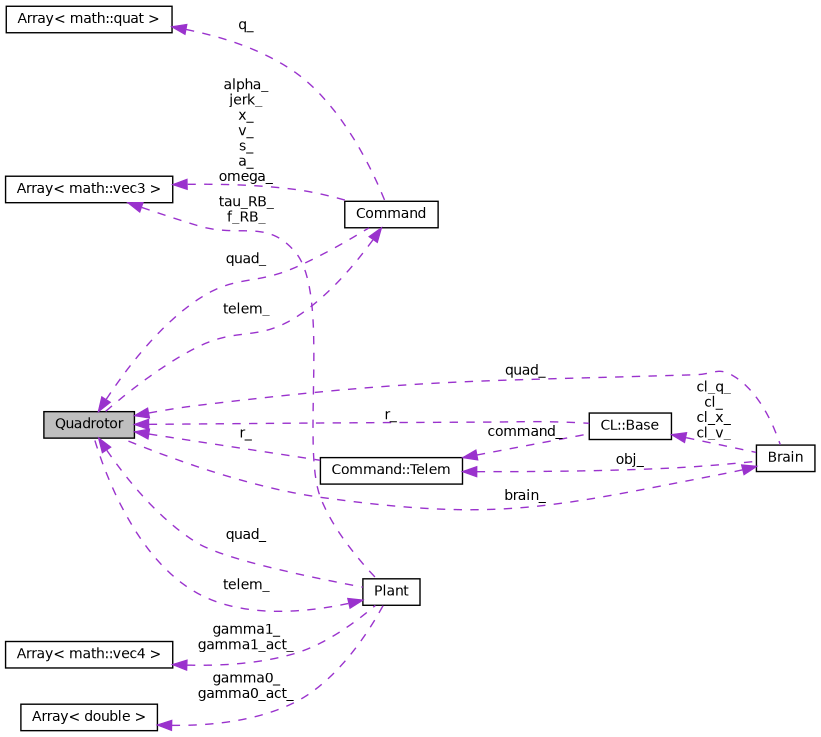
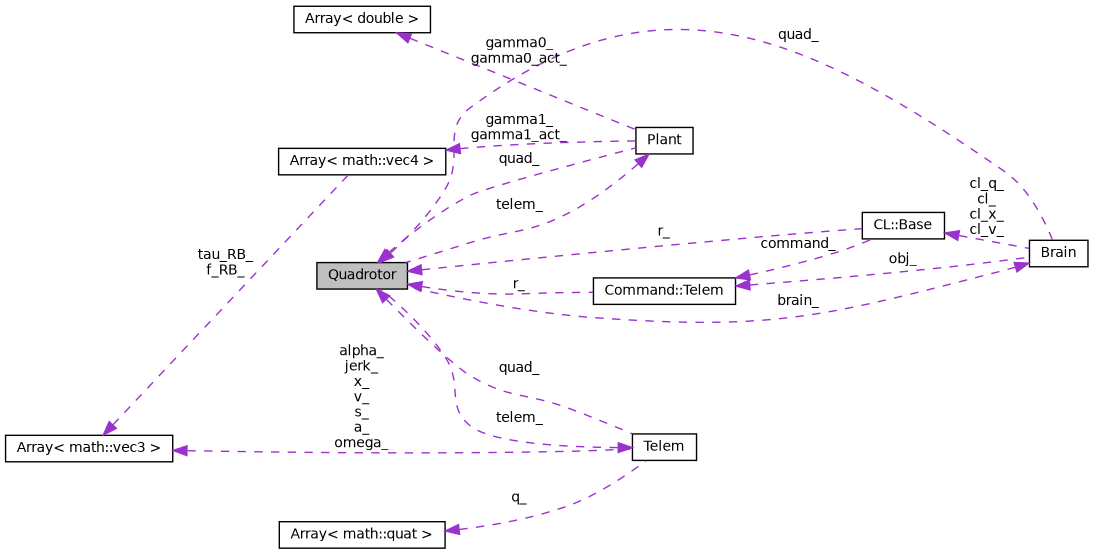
node "Command": label "Command" -> "Telem"
edge "Plant" -> "Array< math::vec3 >": now "Array< math::vec4 >" -> "Array< math::vec3 >"
